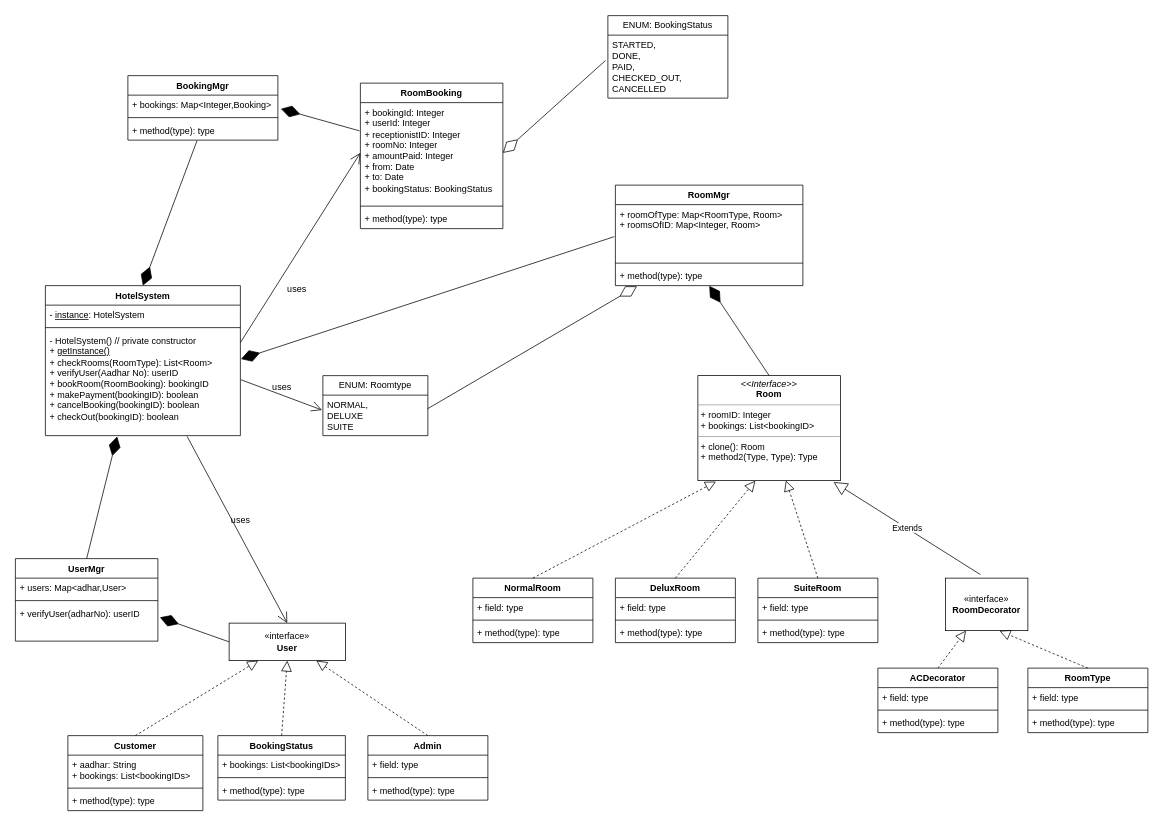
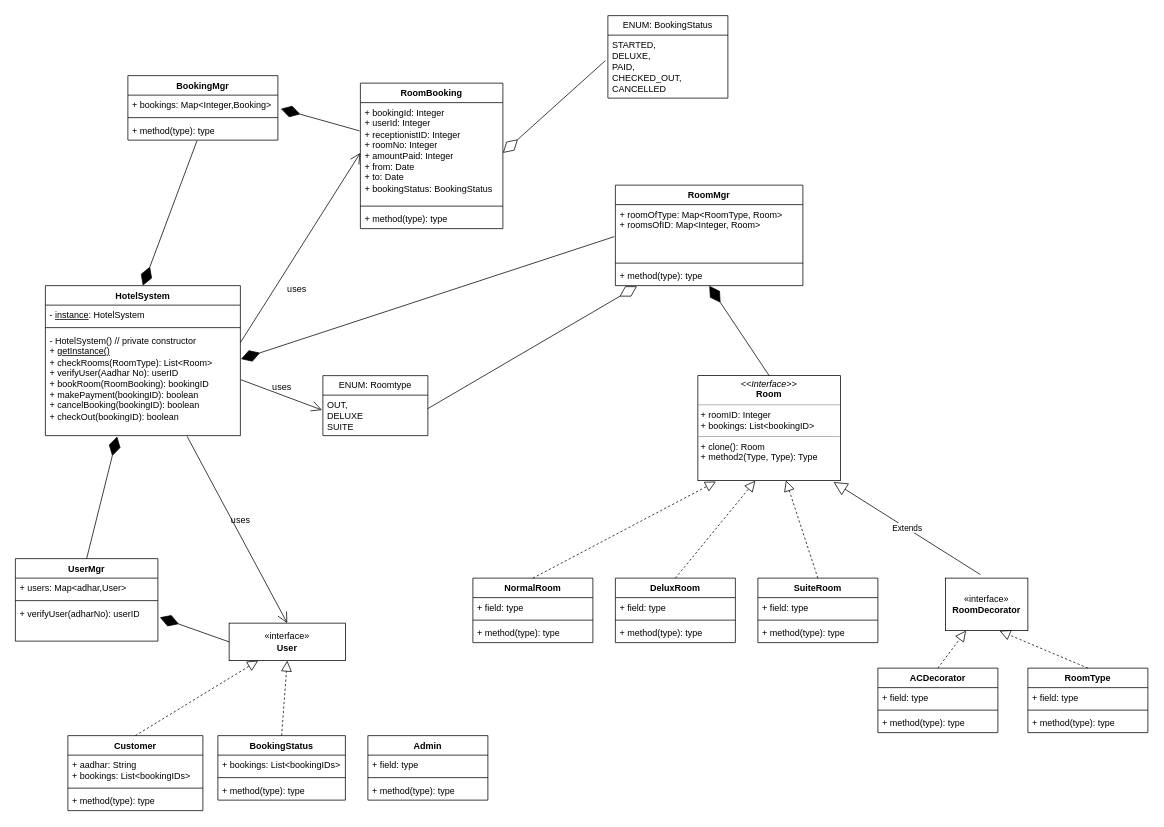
node "STARTED, DONE, PAID, CHECKED_OUT, CANCELLED": label "STARTED, DONE, PAID, CHECKED_OUT, CANCELLED" -> "STARTED, DELUXE, PAID, CHECKED_OUT, CANCELLED"
node "NORMAL, DELUXE SUITE": label "NORMAL, DELUXE SUITE" -> "OUT, DELUXE SUITE"
edge "Admin" -> "«interface» User": removed
